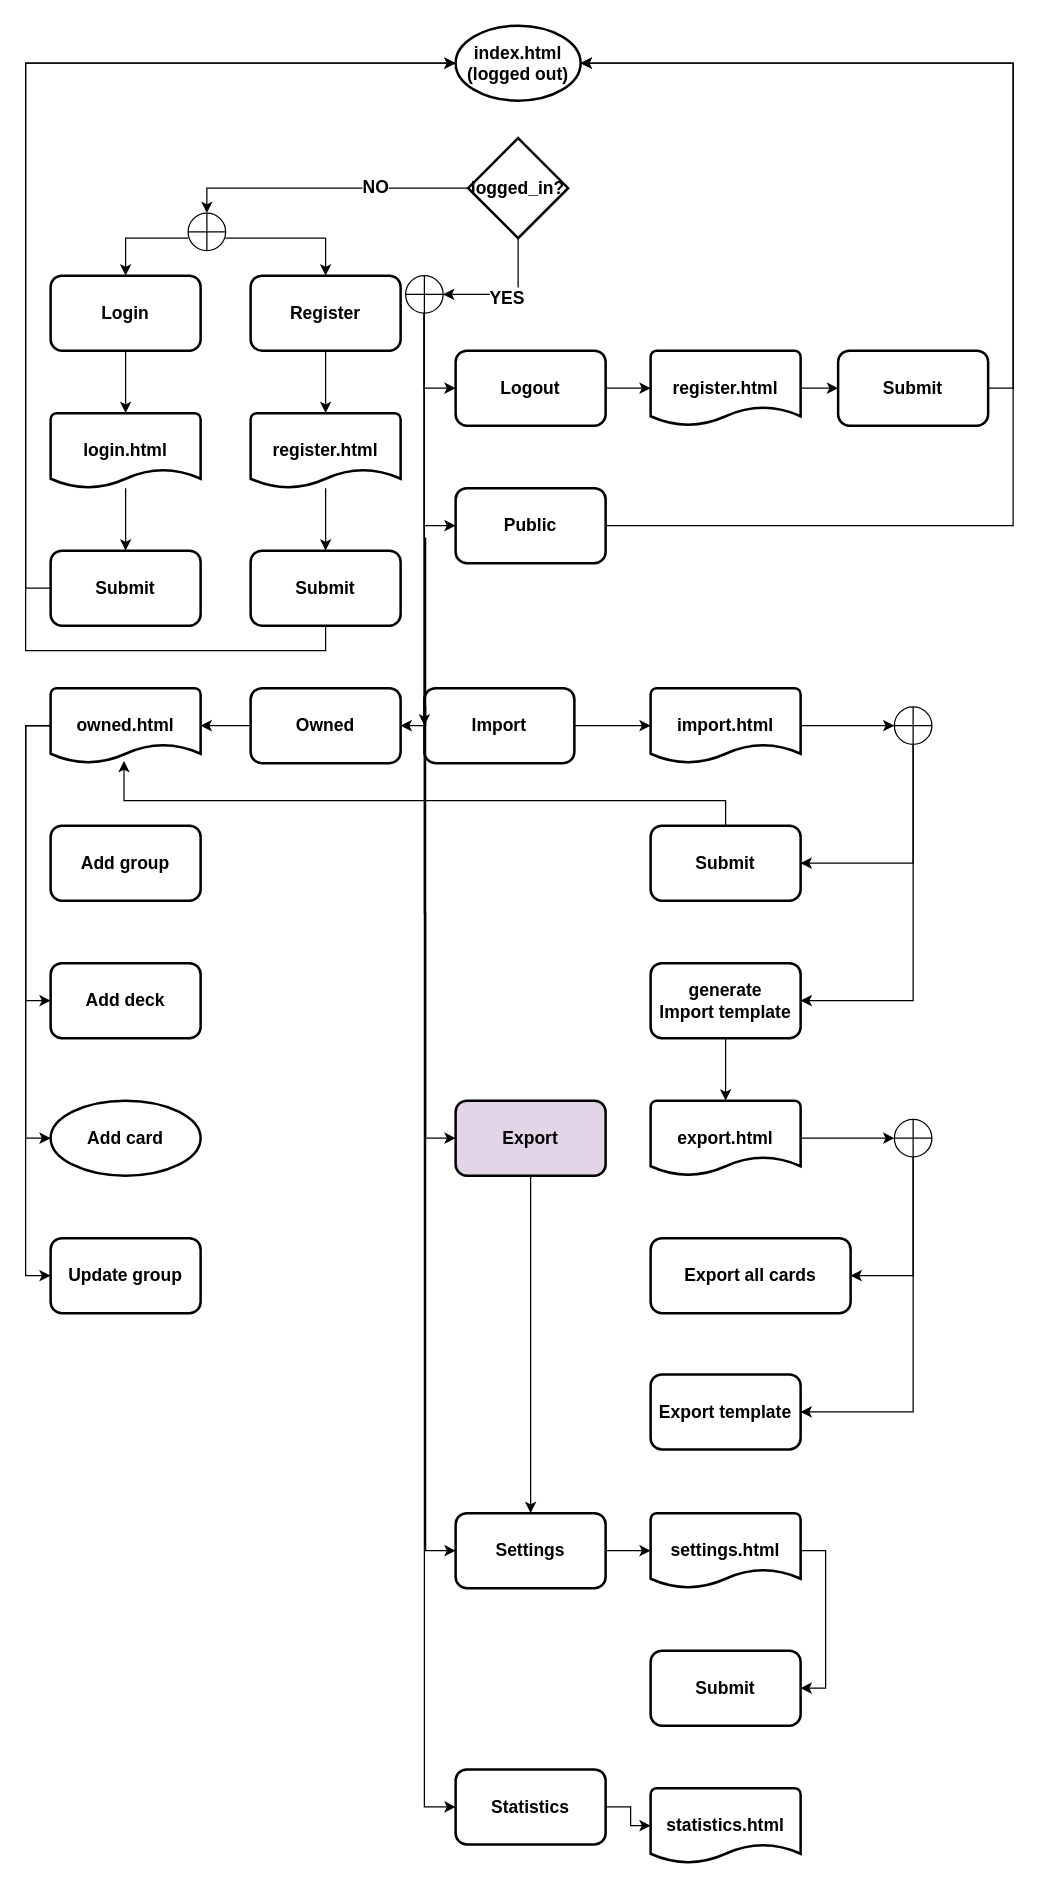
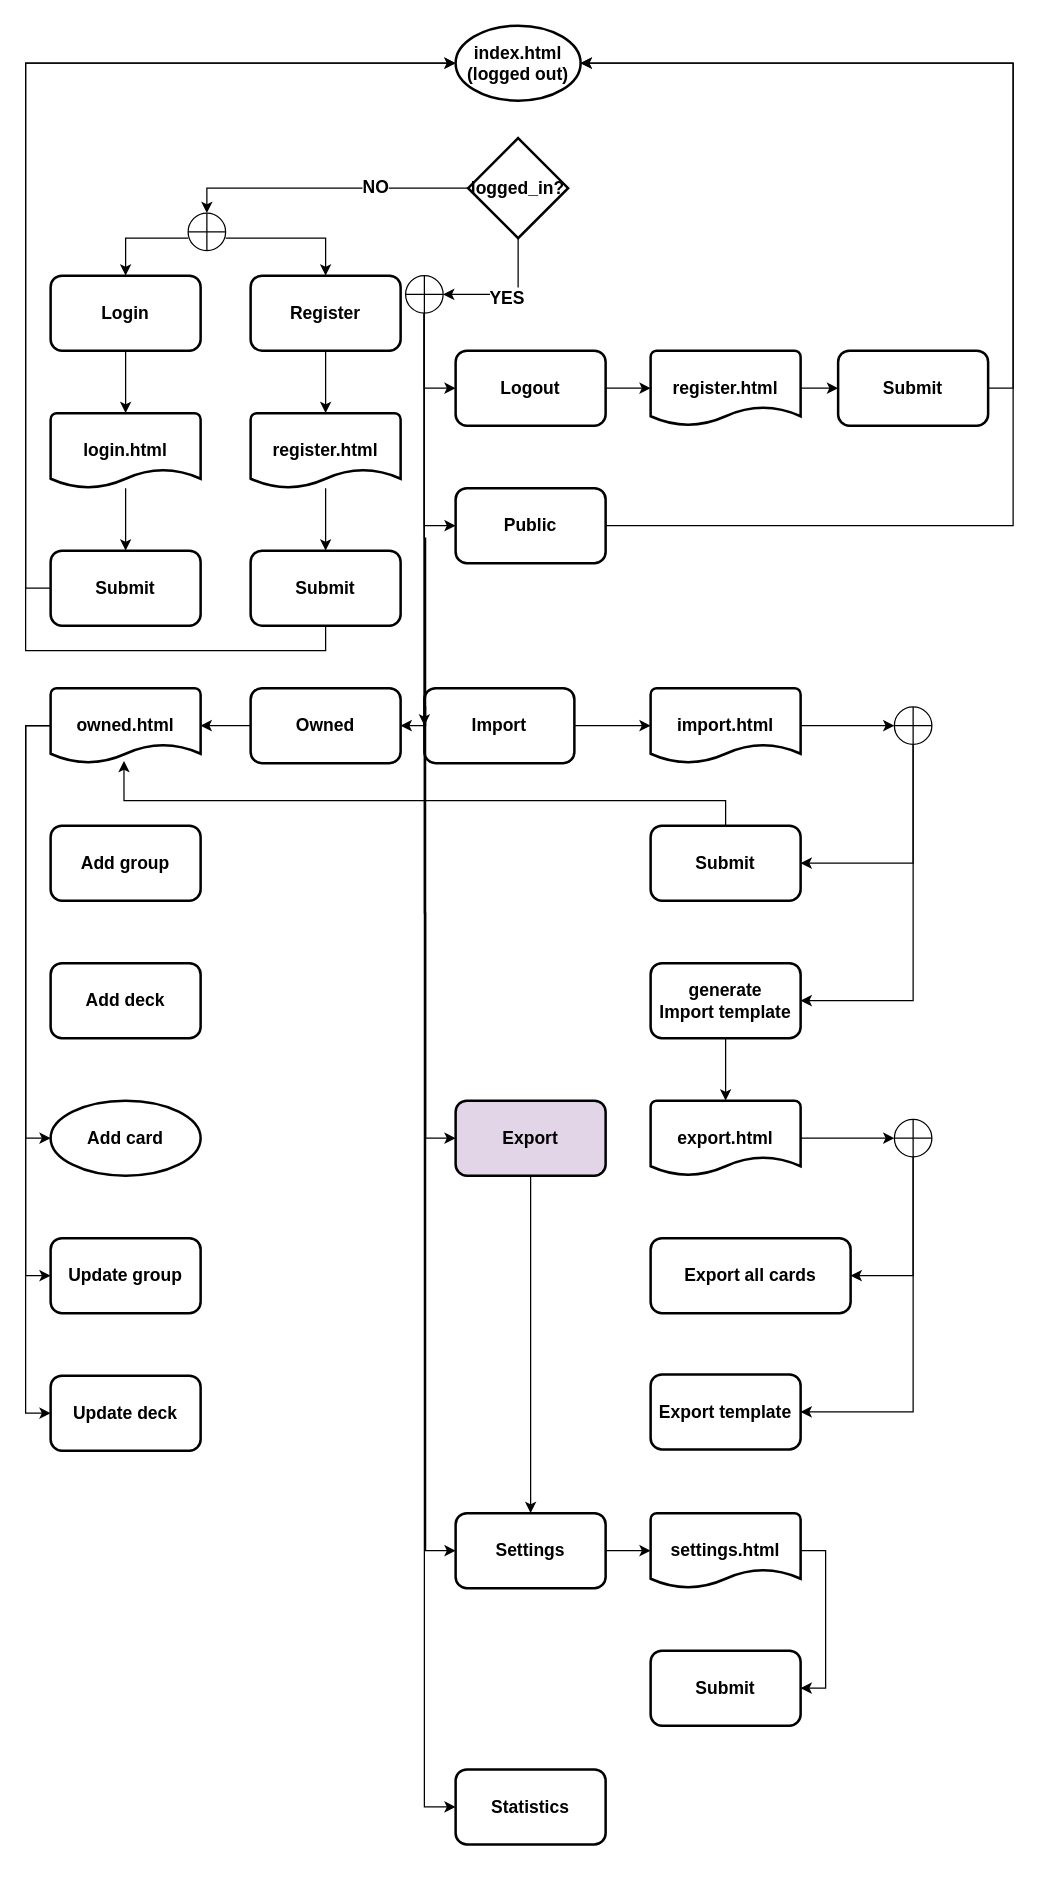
edge "owned.html" -> "Add deck": removed
edge "owned.html" -> "Update deck": added
node "Update deck": added
edge "Statistics" -> "statistics.html": removed
node "statistics.html": removed
